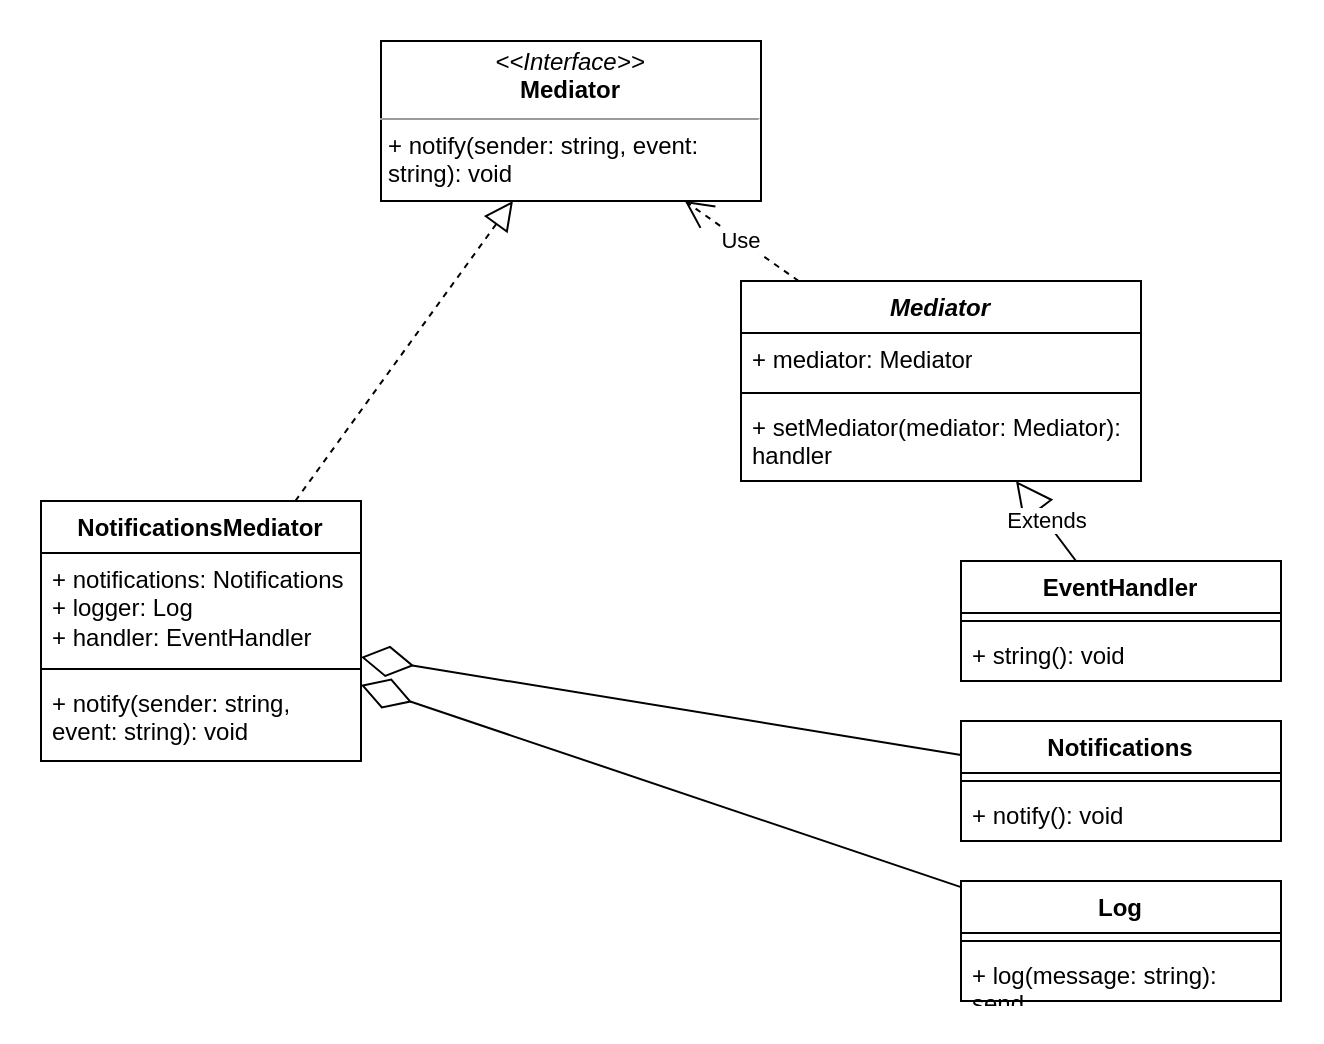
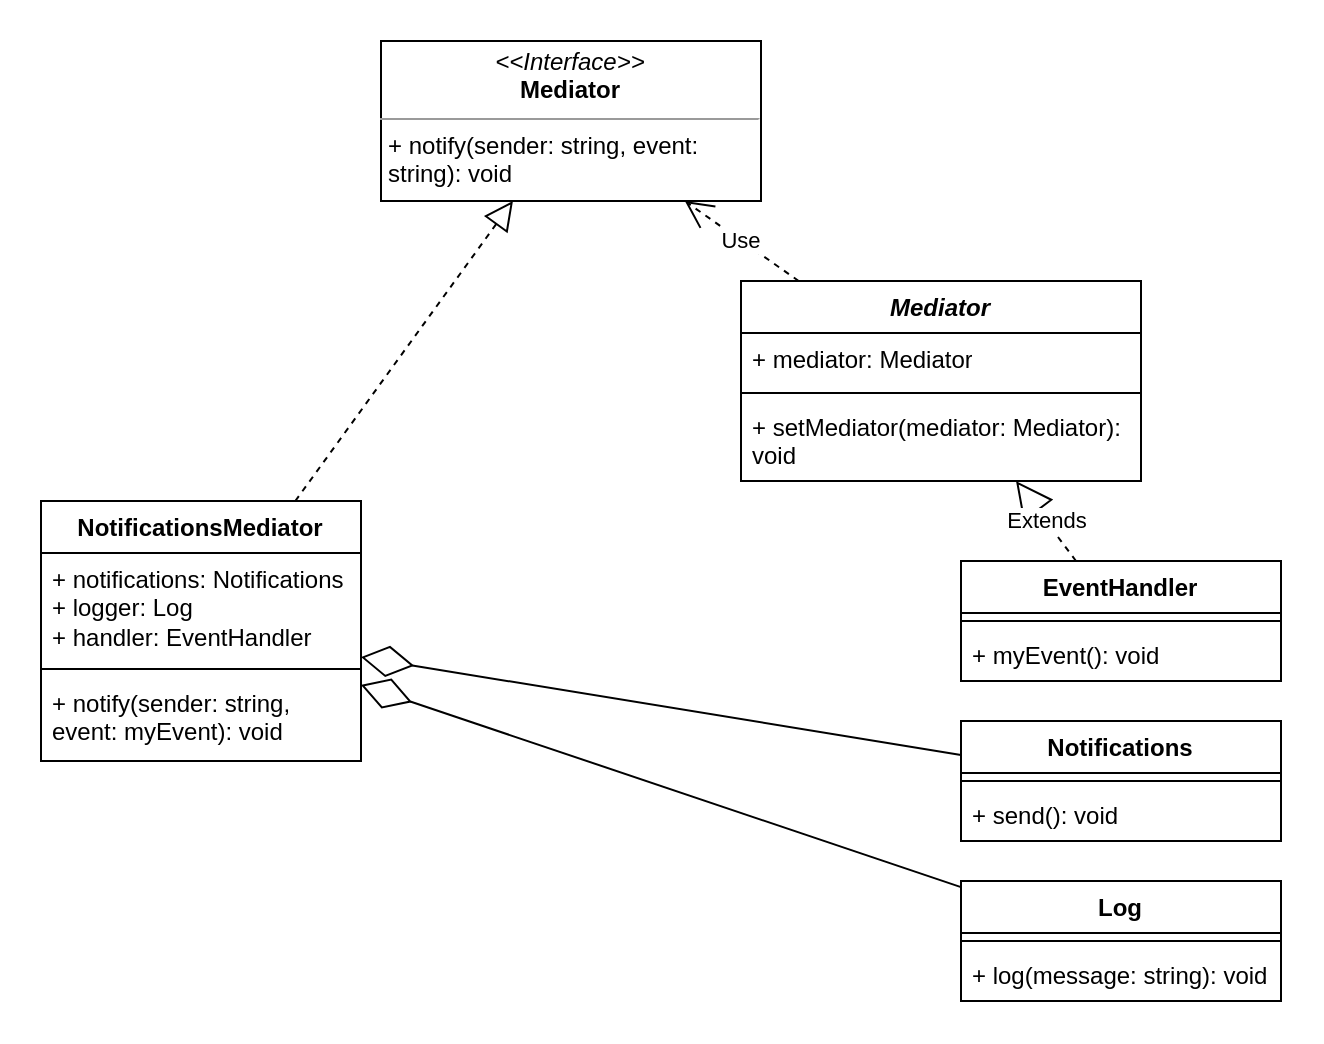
node "+ setMediator(mediator: Mediator): handler": label "+ setMediator(mediator: Mediator): handler" -> "+ setMediator(mediator: Mediator): void"
edge "EventHandler" -> "Mediator": style solid -> dashed
node "+ string(): void": label "+ string(): void" -> "+ myEvent(): void"
node "+ notify(sender: string, event: string): void": label "+ notify(sender: string, event: string): void" -> "+ notify(sender: string, event: myEvent): void"
node "+ notify(): void": label "+ notify(): void" -> "+ send(): void"
node "+ log(message: string): send": label "+ log(message: string): send" -> "+ log(message: string): void"
